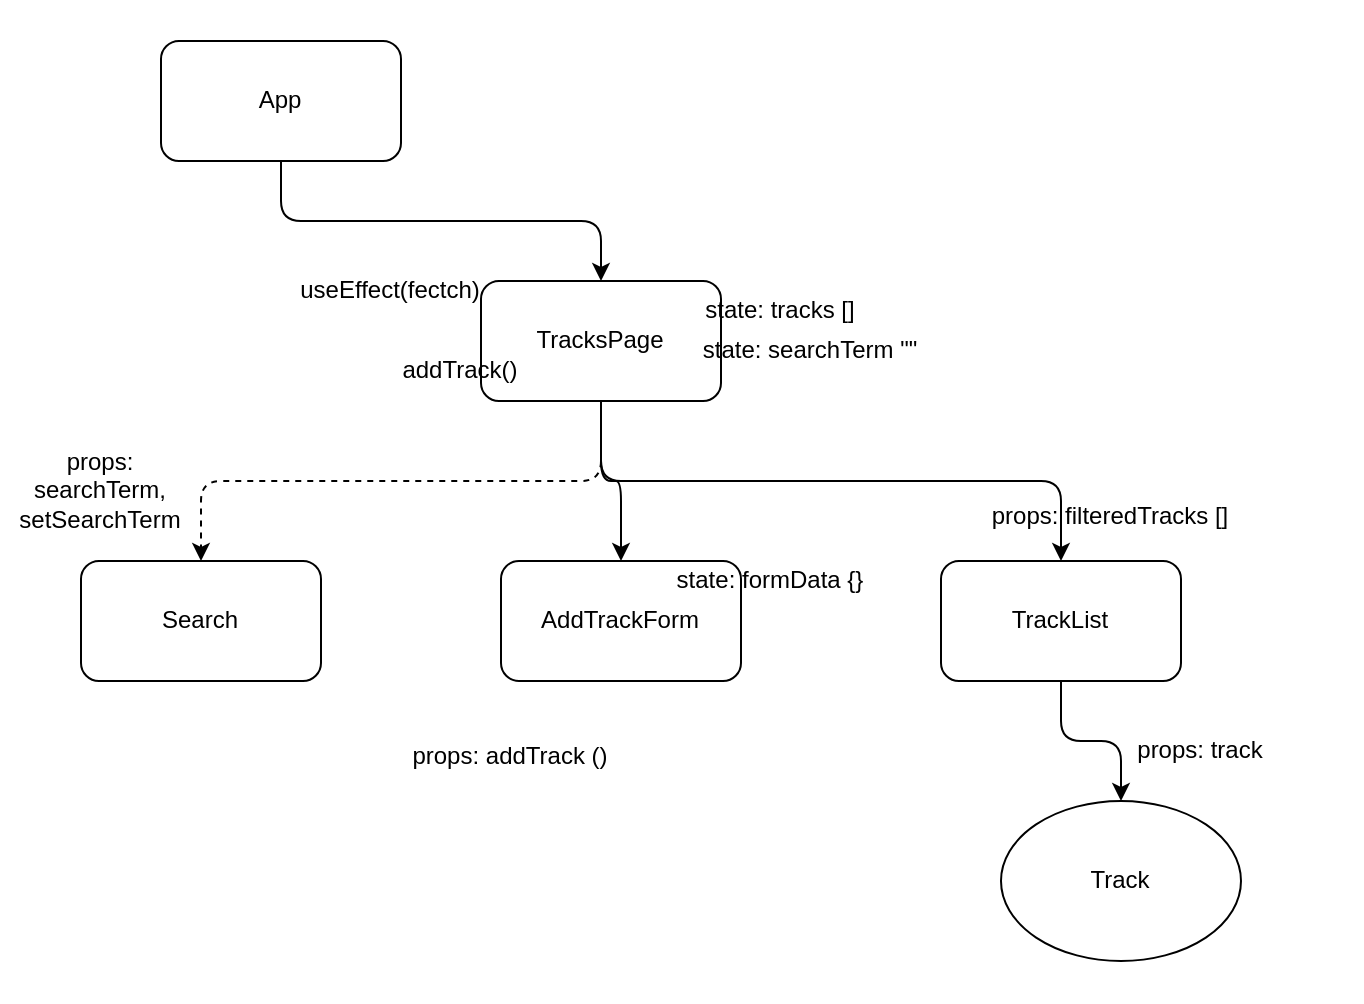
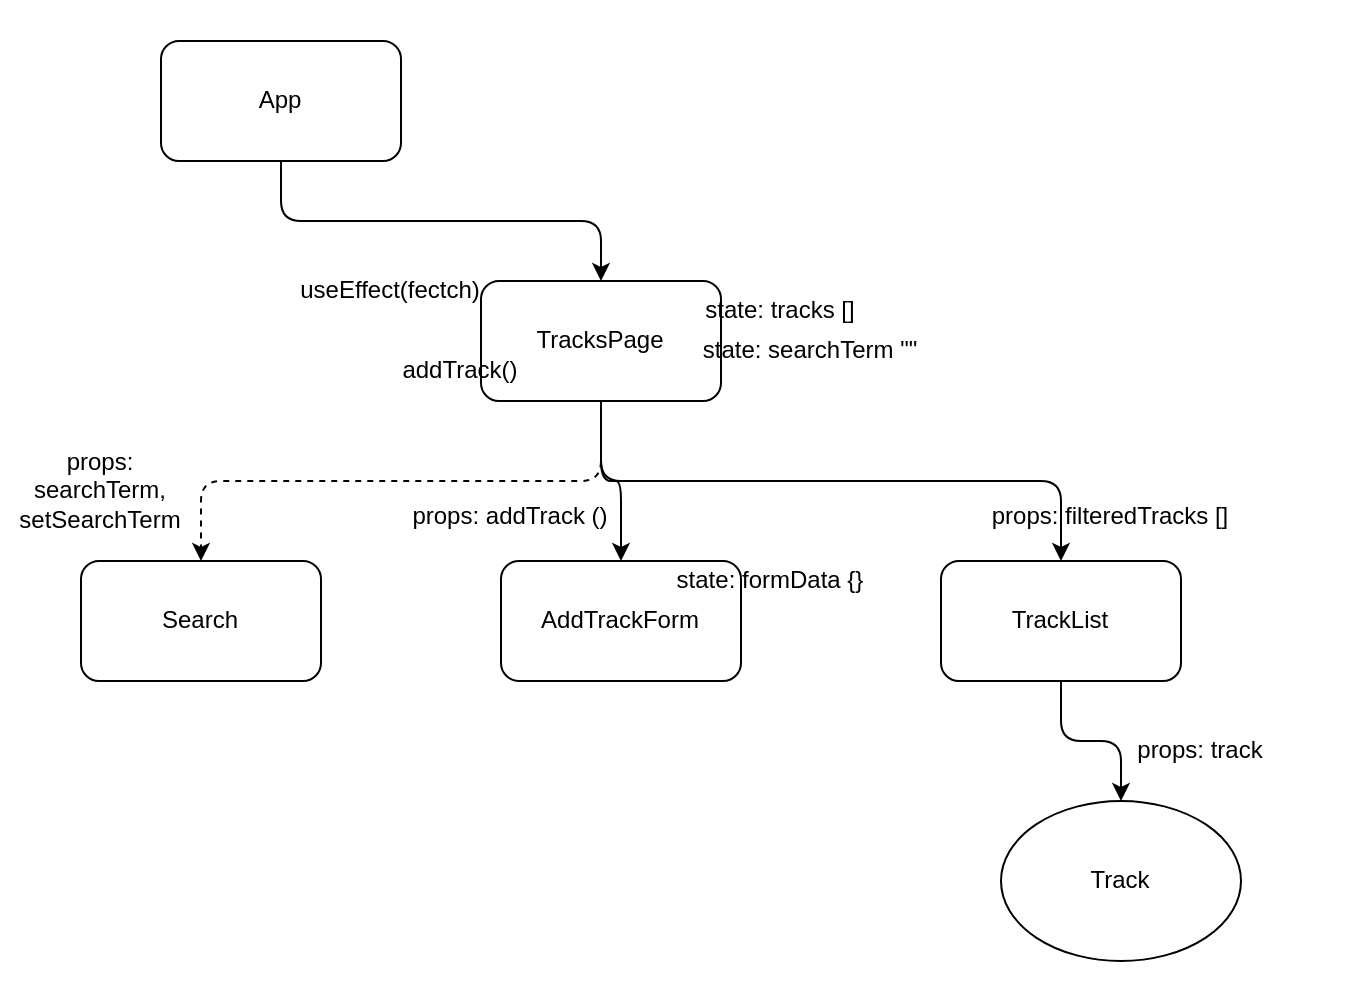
node "props: addTrack ()": moved (511, 756) -> (511, 516)
